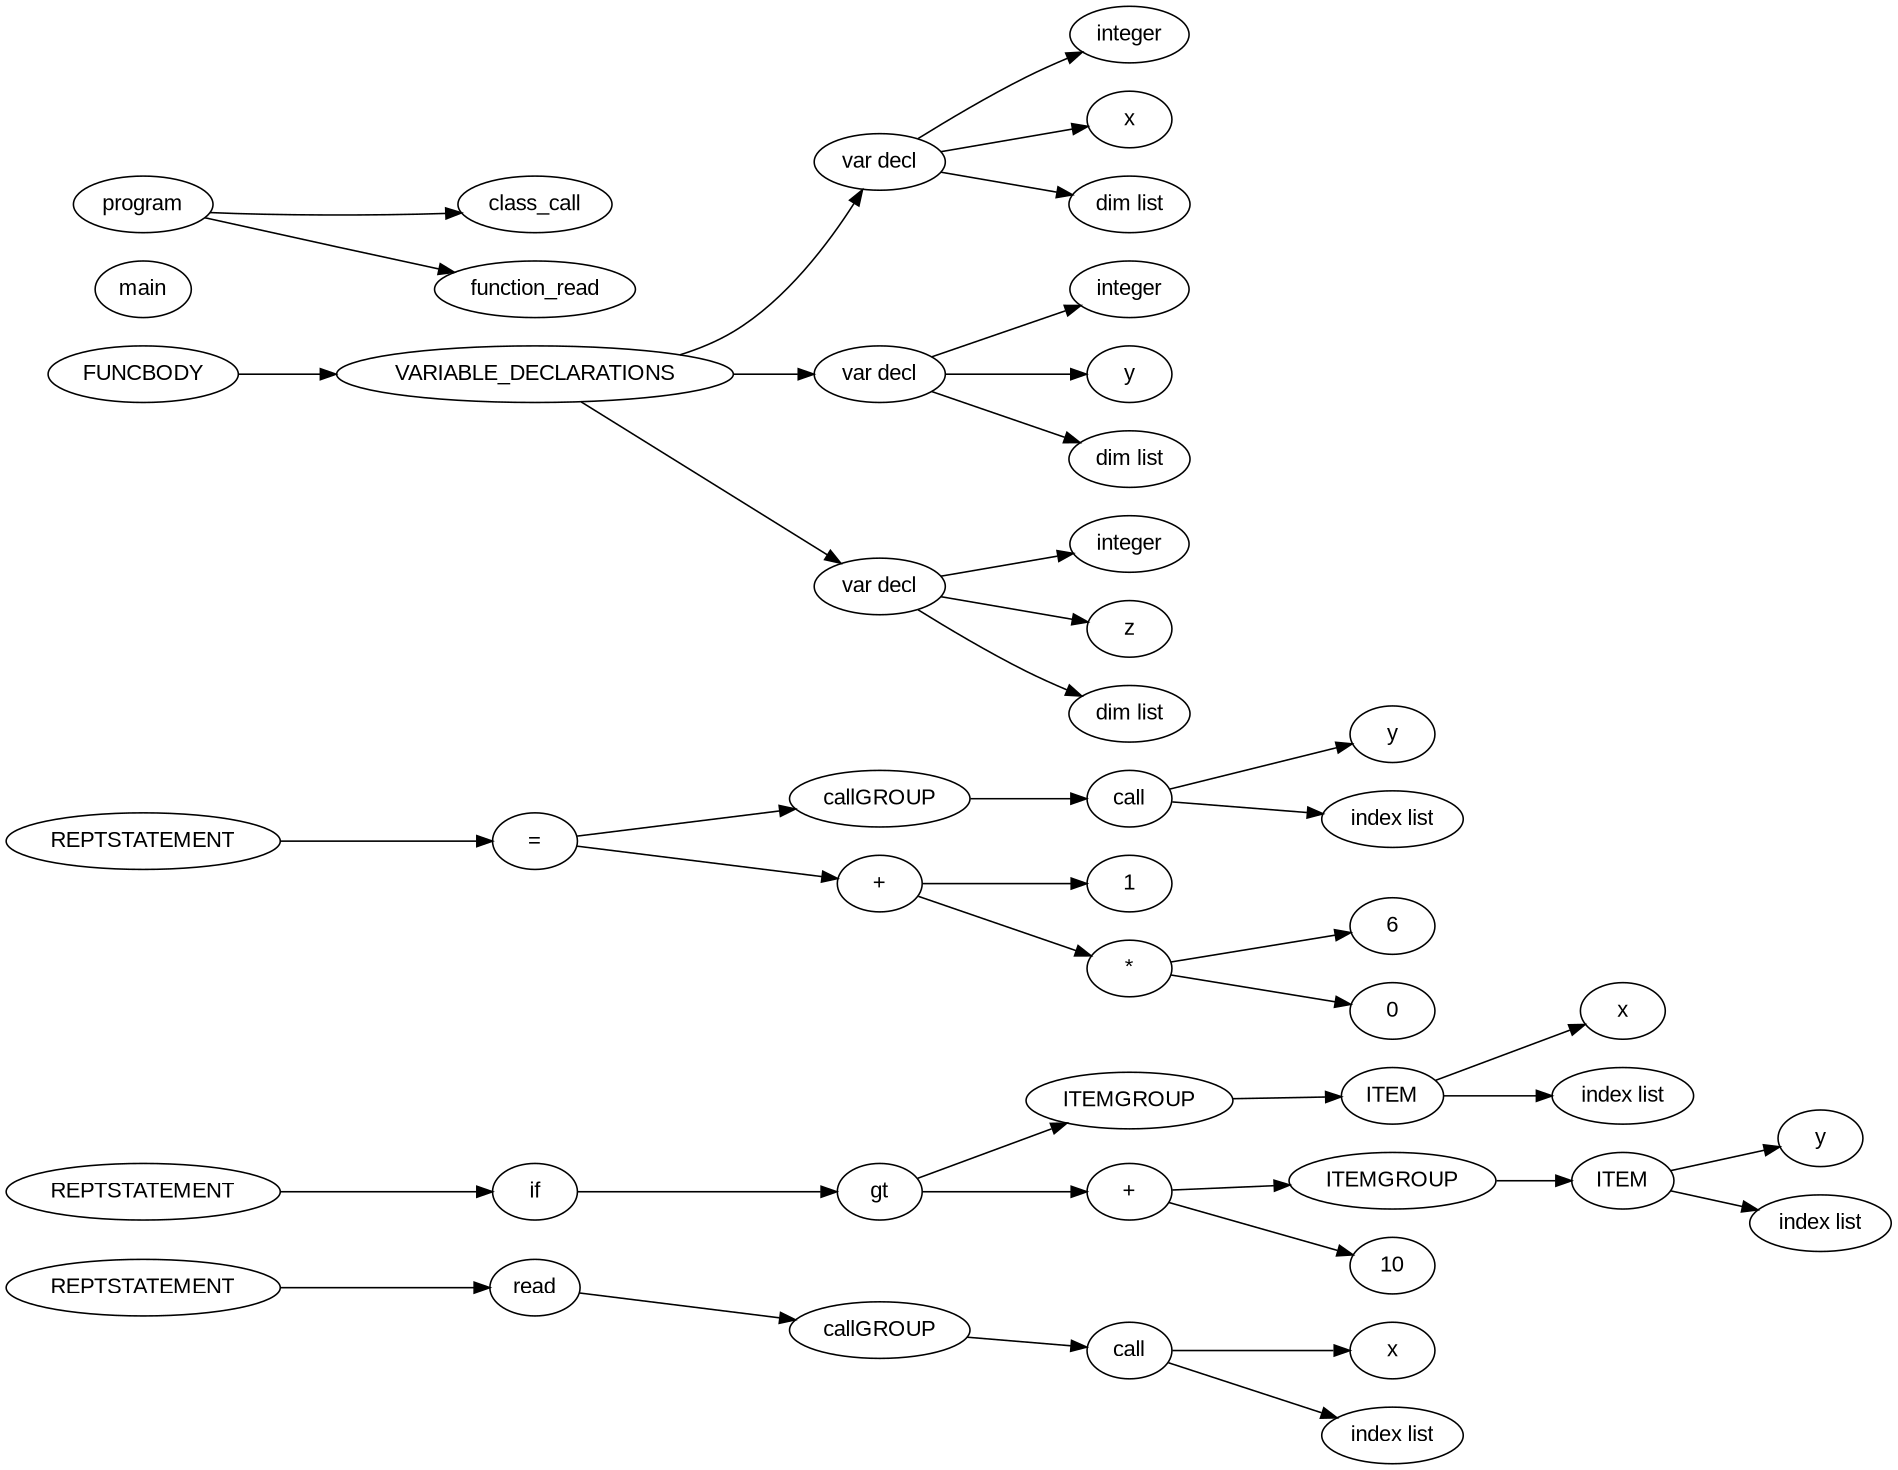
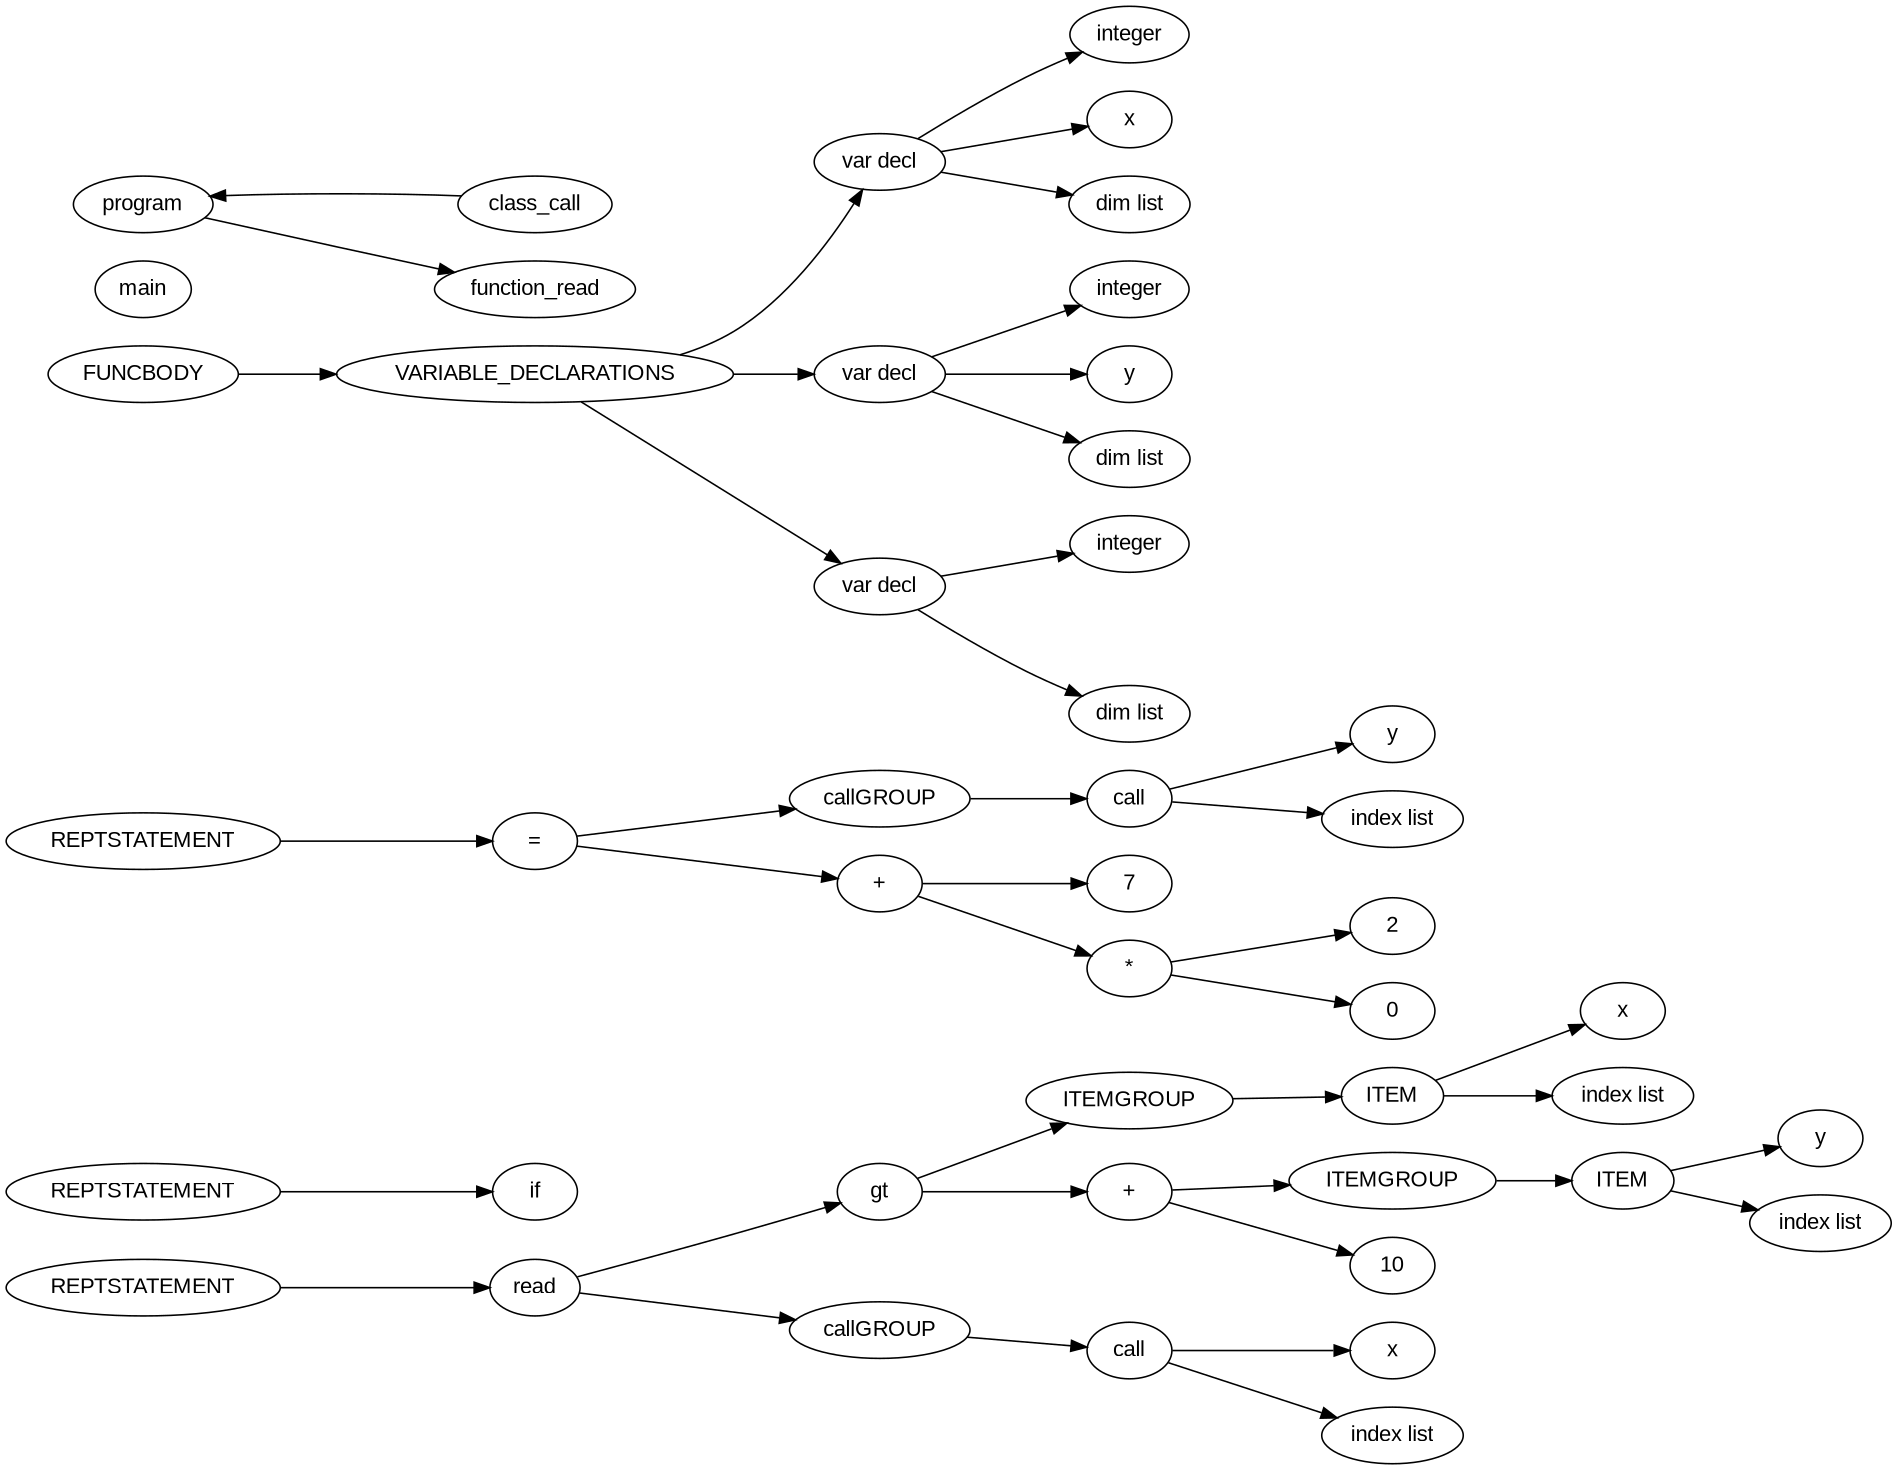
edge "program" -> "class_call": reversed
node "z": removed
node "1": label "1" -> "7"
node "6": label "6" -> "2"
edge "if" -> "gt": now "read" -> "gt"
